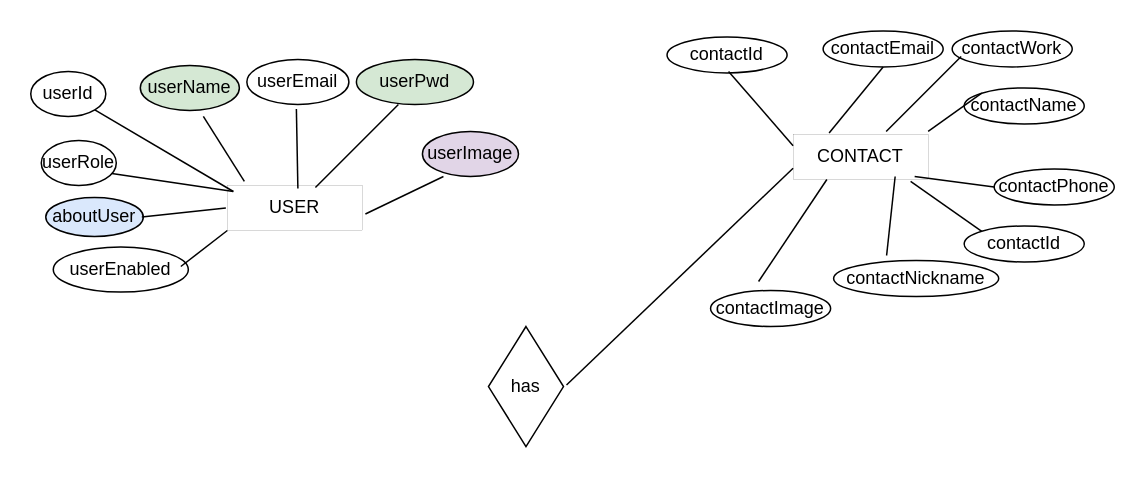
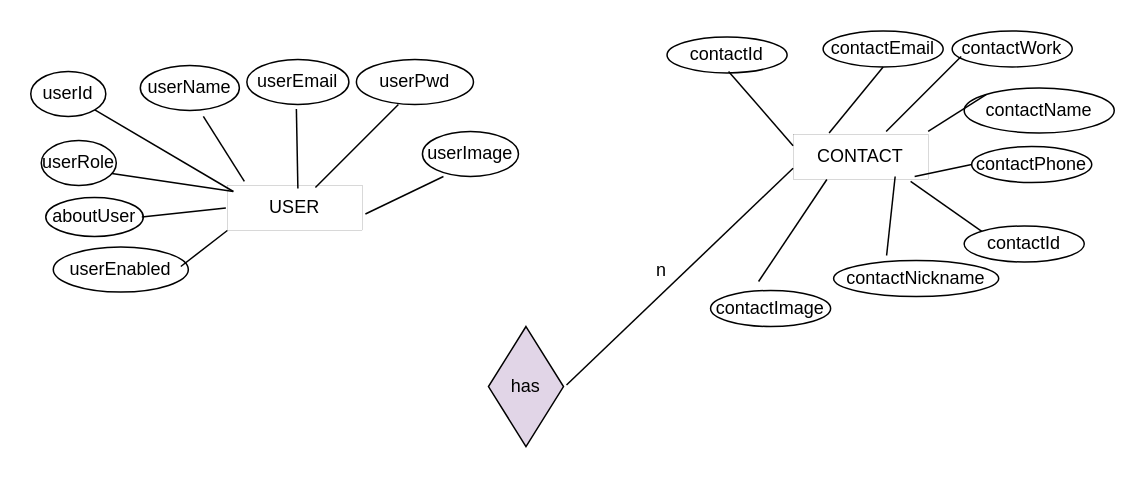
node "userPwd": fillcolor #d5e8d4 -> #ffffff
node "userName": fillcolor #d5e8d4 -> #ffffff
node "contactName": size 120x36 -> 150x45
node "userImage": fillcolor #e1d5e7 -> #ffffff
node "contactPhone": moved (1054, 187) -> (1031, 164)
node "aboutUser": fillcolor #dae8fc -> #ffffff
node "n": added
node "has": fillcolor #ffffff -> #e1d5e7
